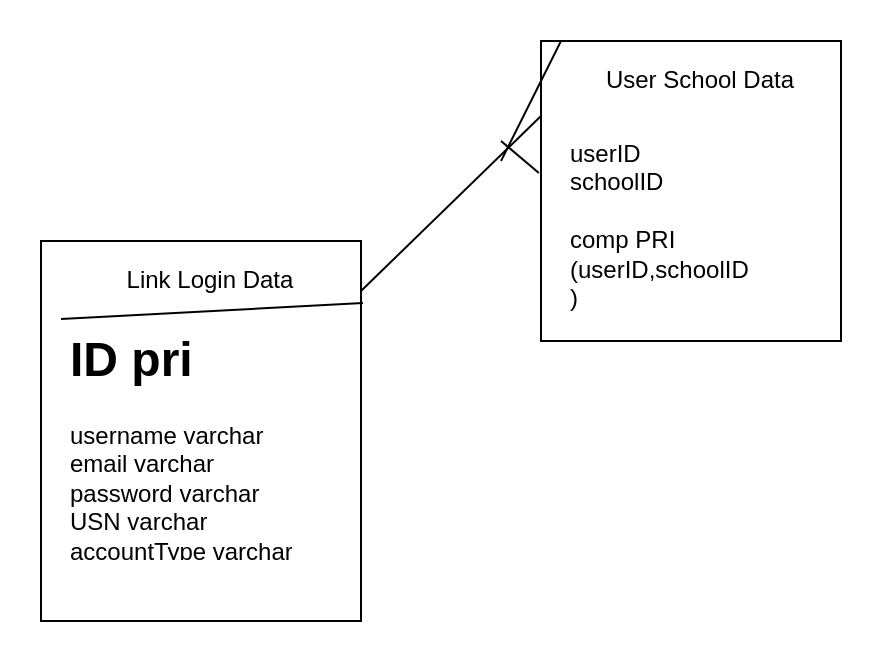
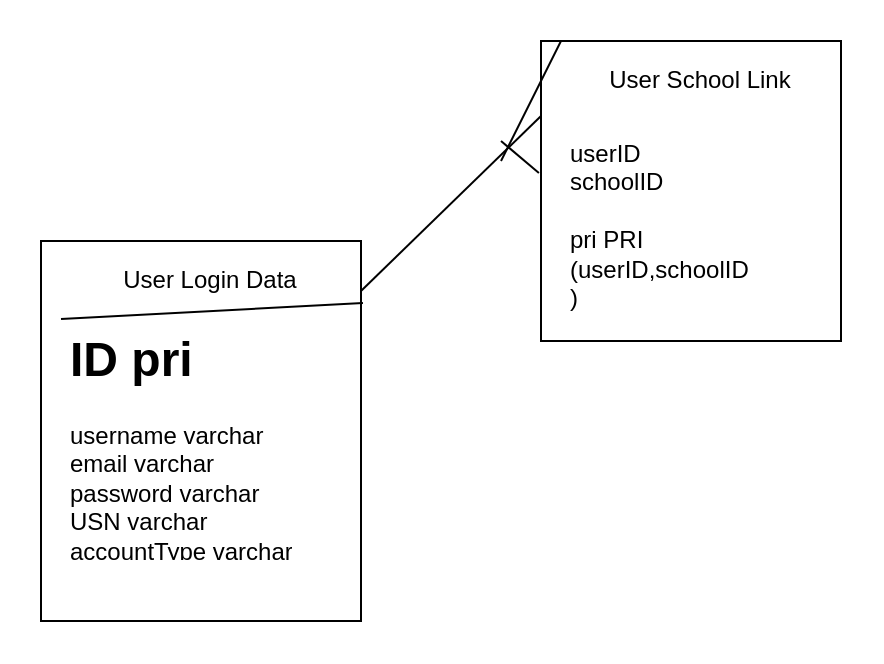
node "User School Data": label "User School Data" -> "User School Link"
node "userID schoolID comp PRI (userID,schoolID )": label "userID schoolID comp PRI (userID,schoolID )" -> "userID schoolID pri PRI (userID,schoolID )"
node "Link Login Data": label "Link Login Data" -> "User Login Data"
